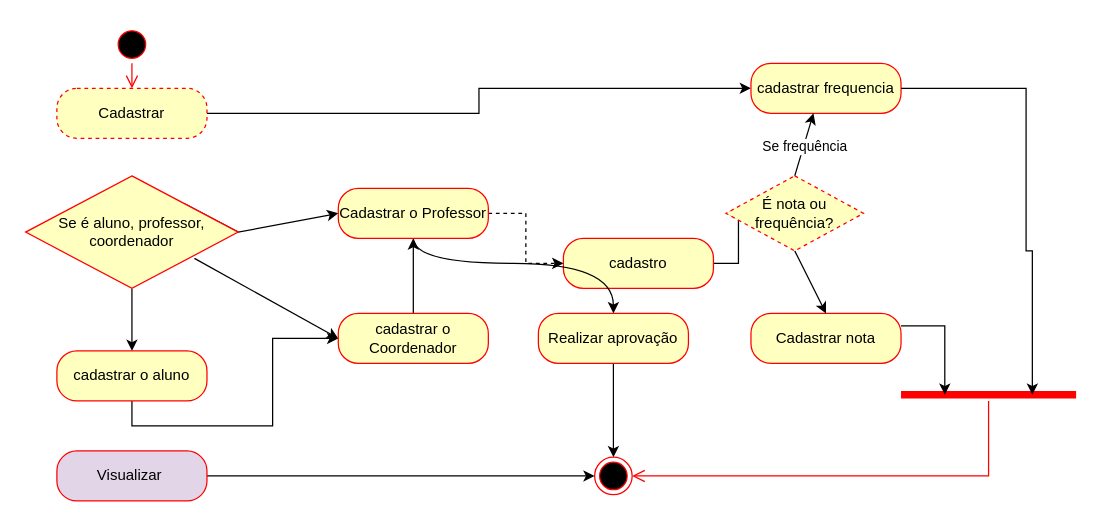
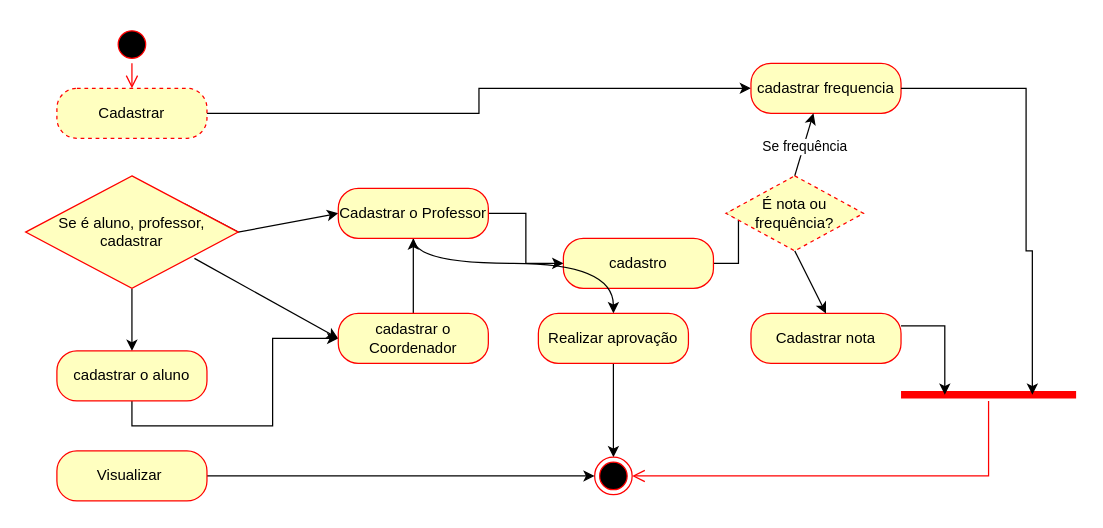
edge "Cadastrar o Professor" -> "cadastro": style dashed -> solid
node "Se é aluno, professor, coordenador": label "Se é aluno, professor, coordenador" -> "Se é aluno, professor, cadastrar"
node "Visualizar": fillcolor #e1d5e7 -> #ffffc0
